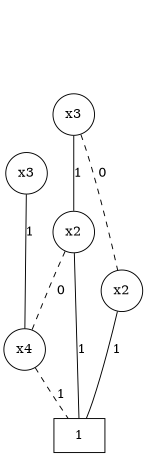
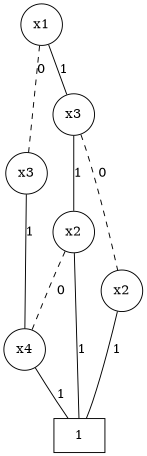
node "x1": added
edge "x4" -- "1": style dashed -> solid
